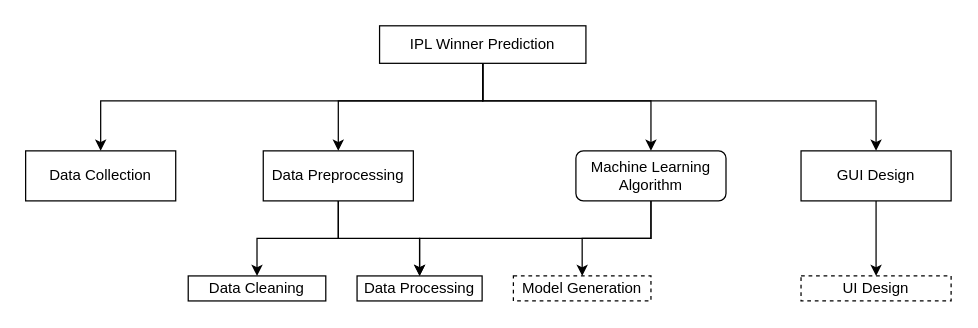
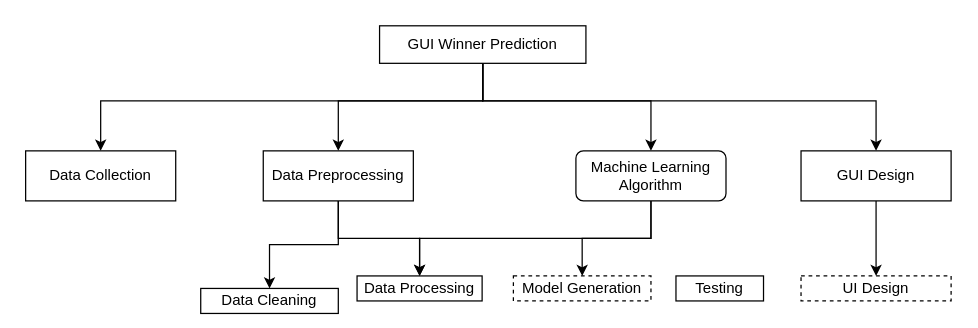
node "IPL Winner Prediction": label "IPL Winner Prediction" -> "GUI Winner Prediction"
node "Data Cleaning": moved (257, 288) -> (269, 301)
node "Testing": added
